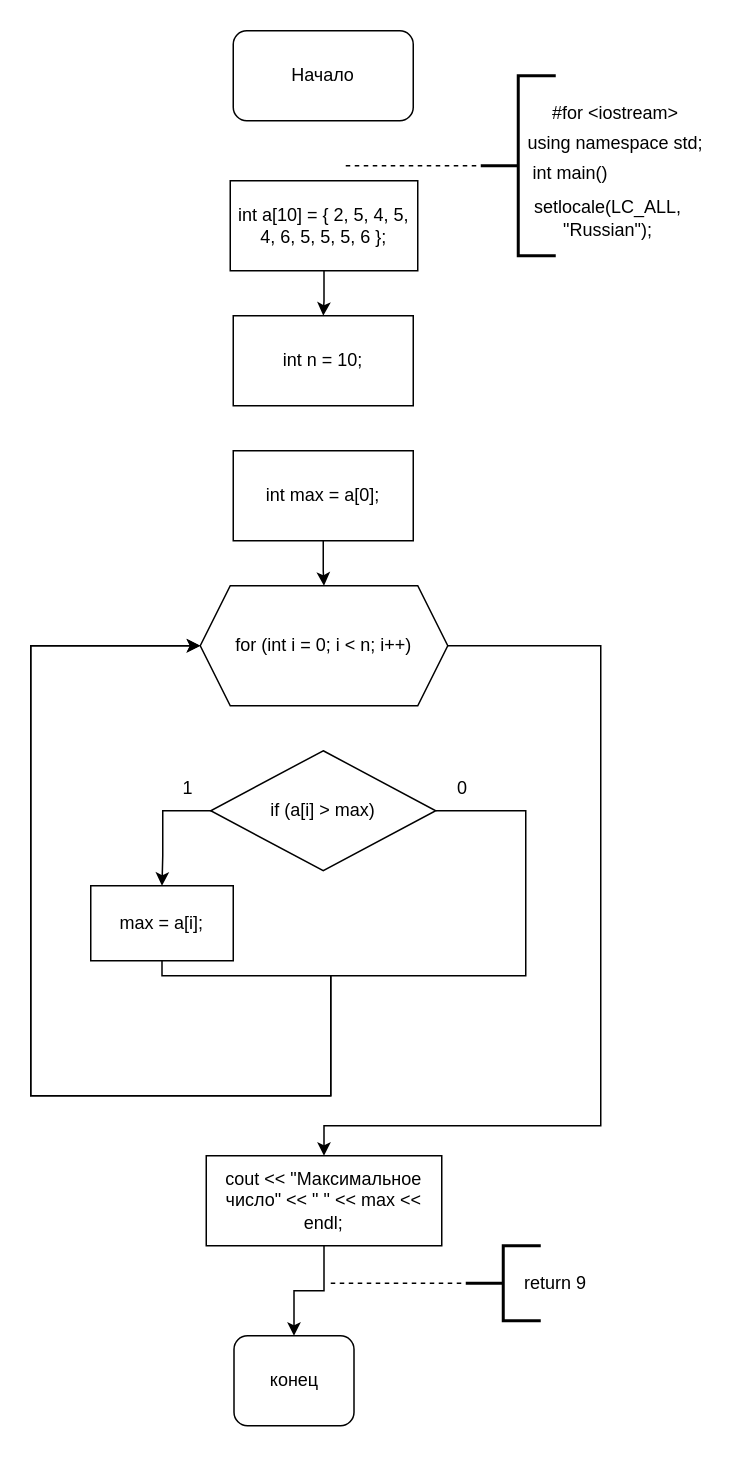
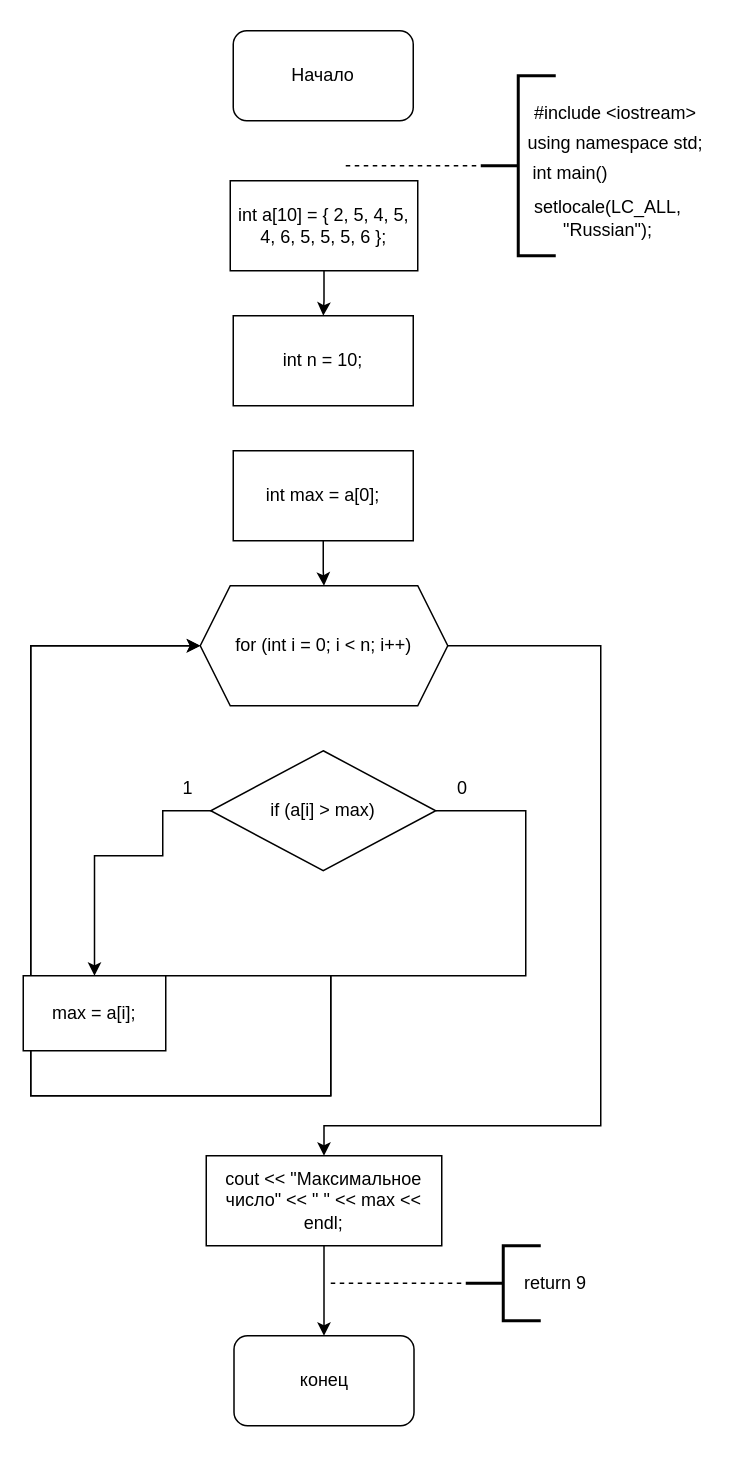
node "#for <iostream>": label "#for <iostream>" -> "#include <iostream>"
node "max = a[i];": moved (162, 923) -> (95, 1013)
node "конец": size 120x90 -> 180x90
